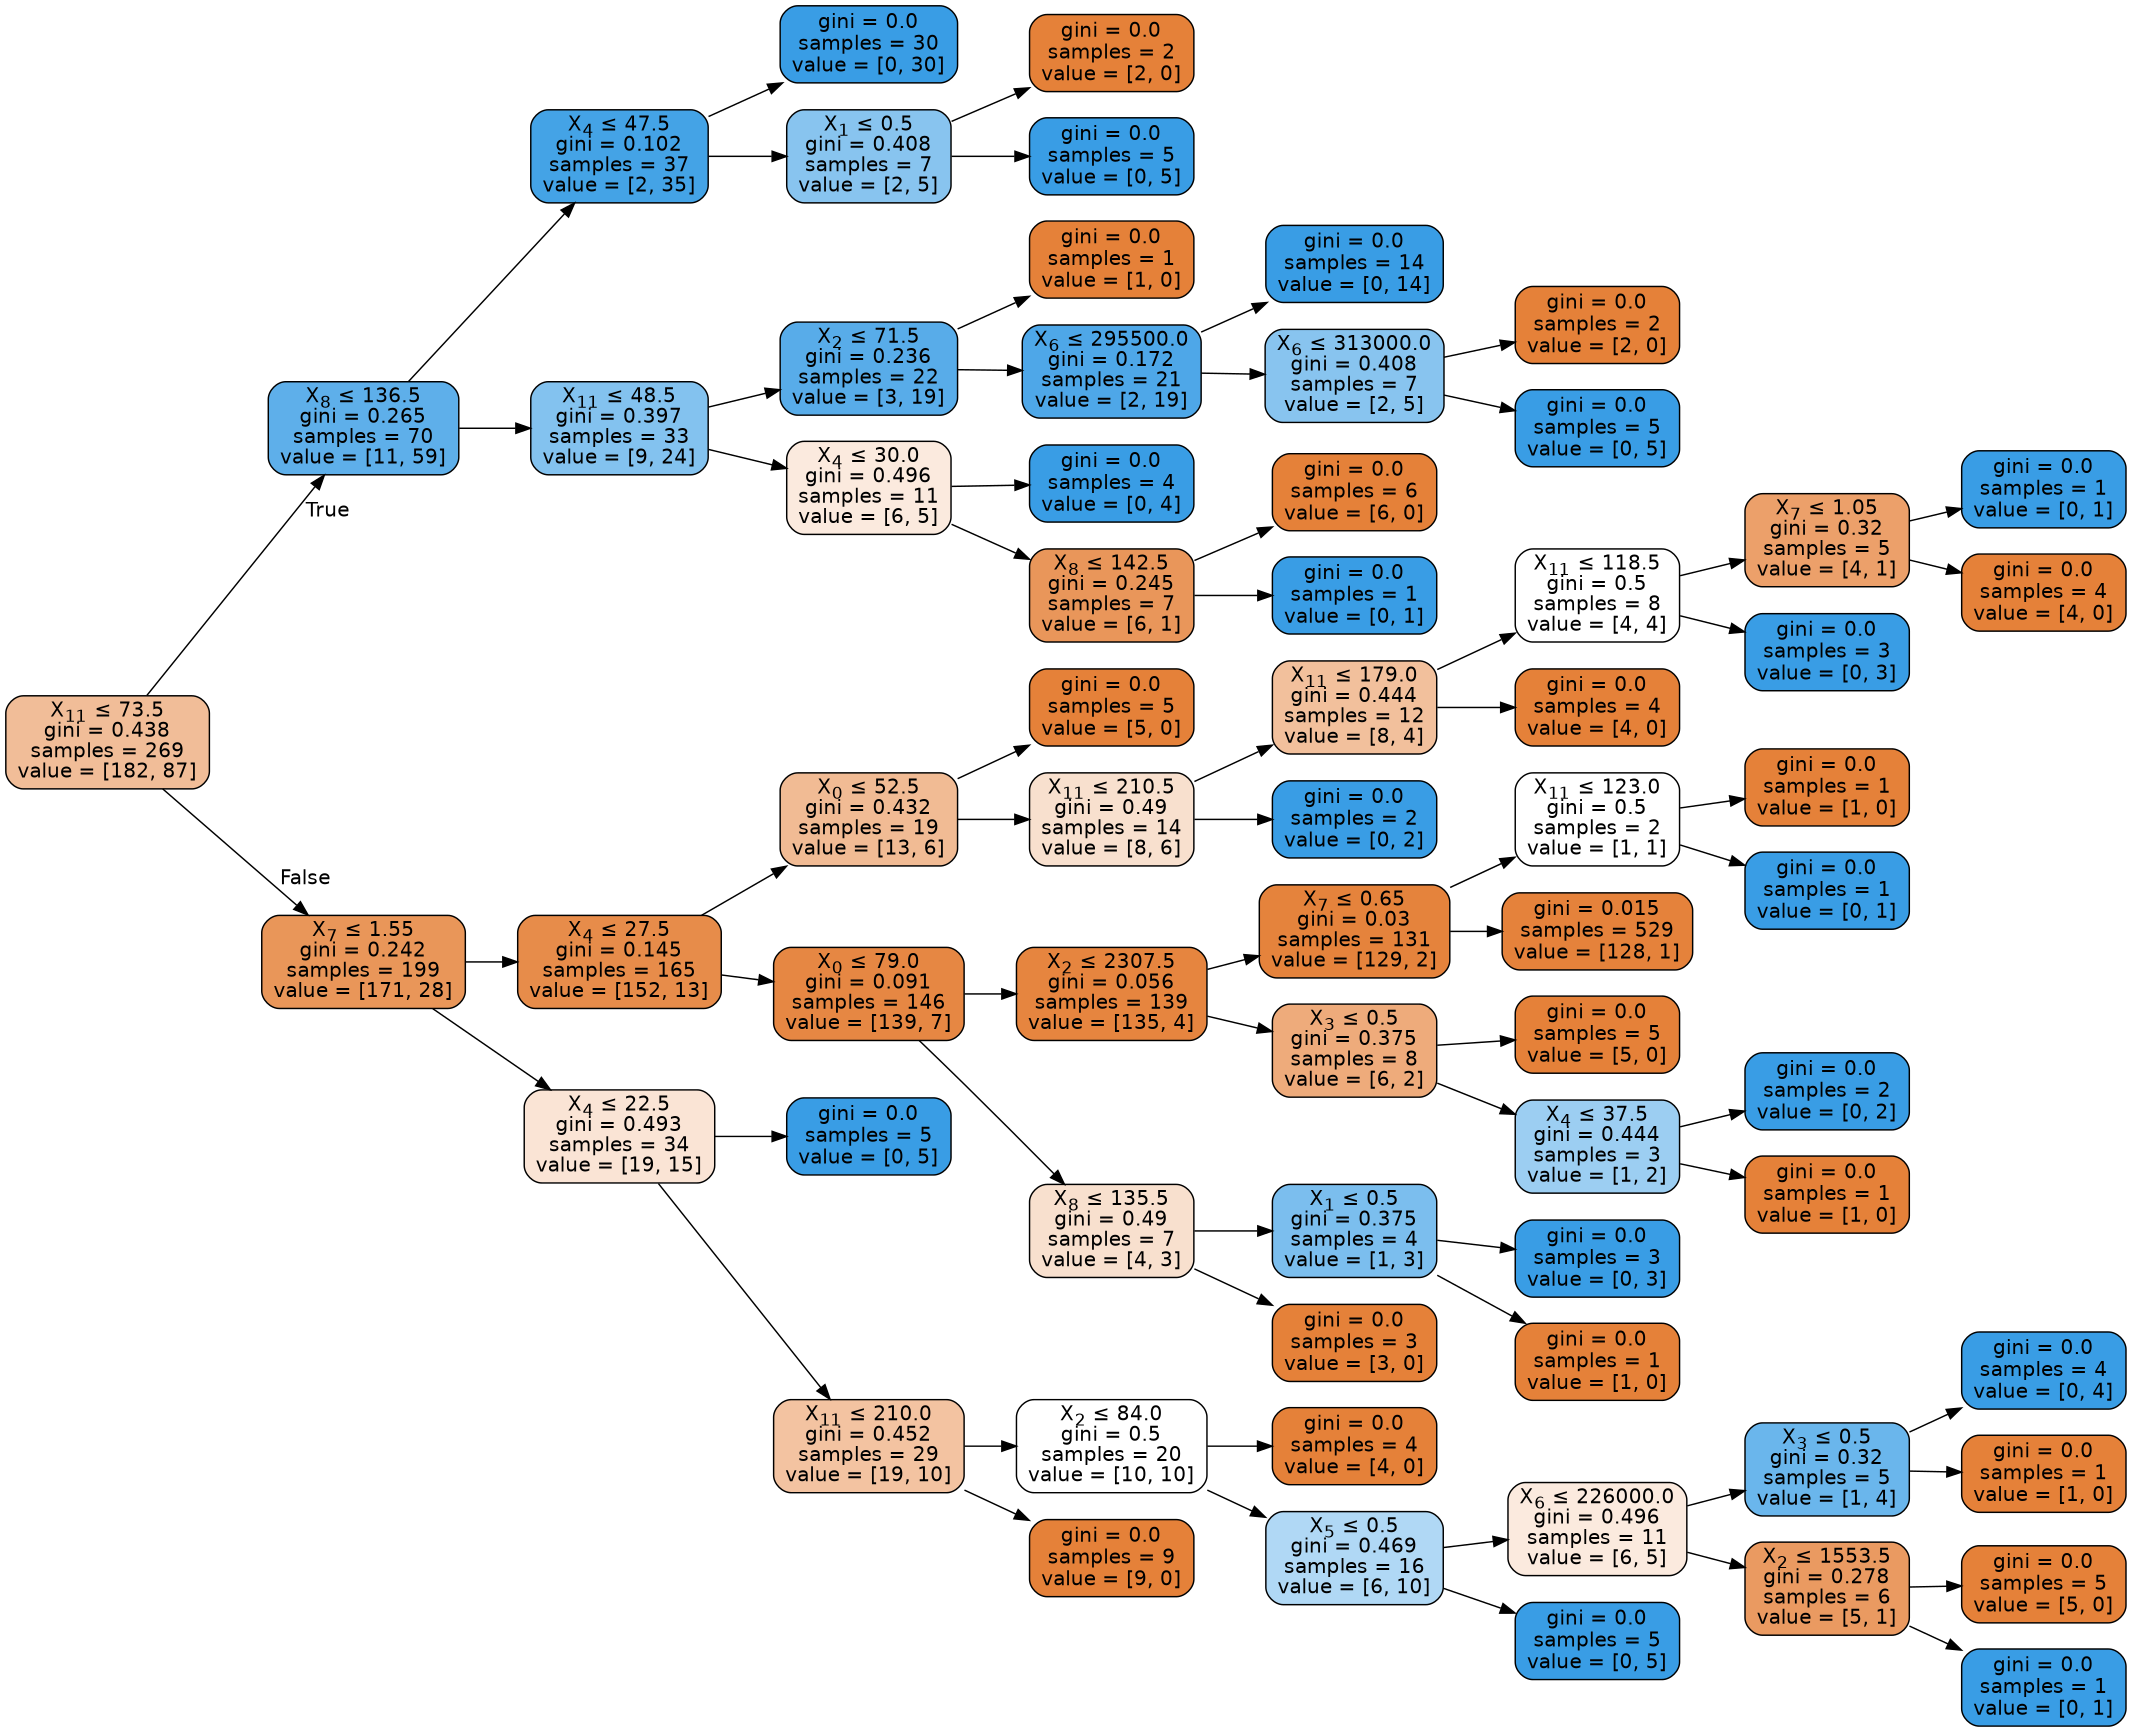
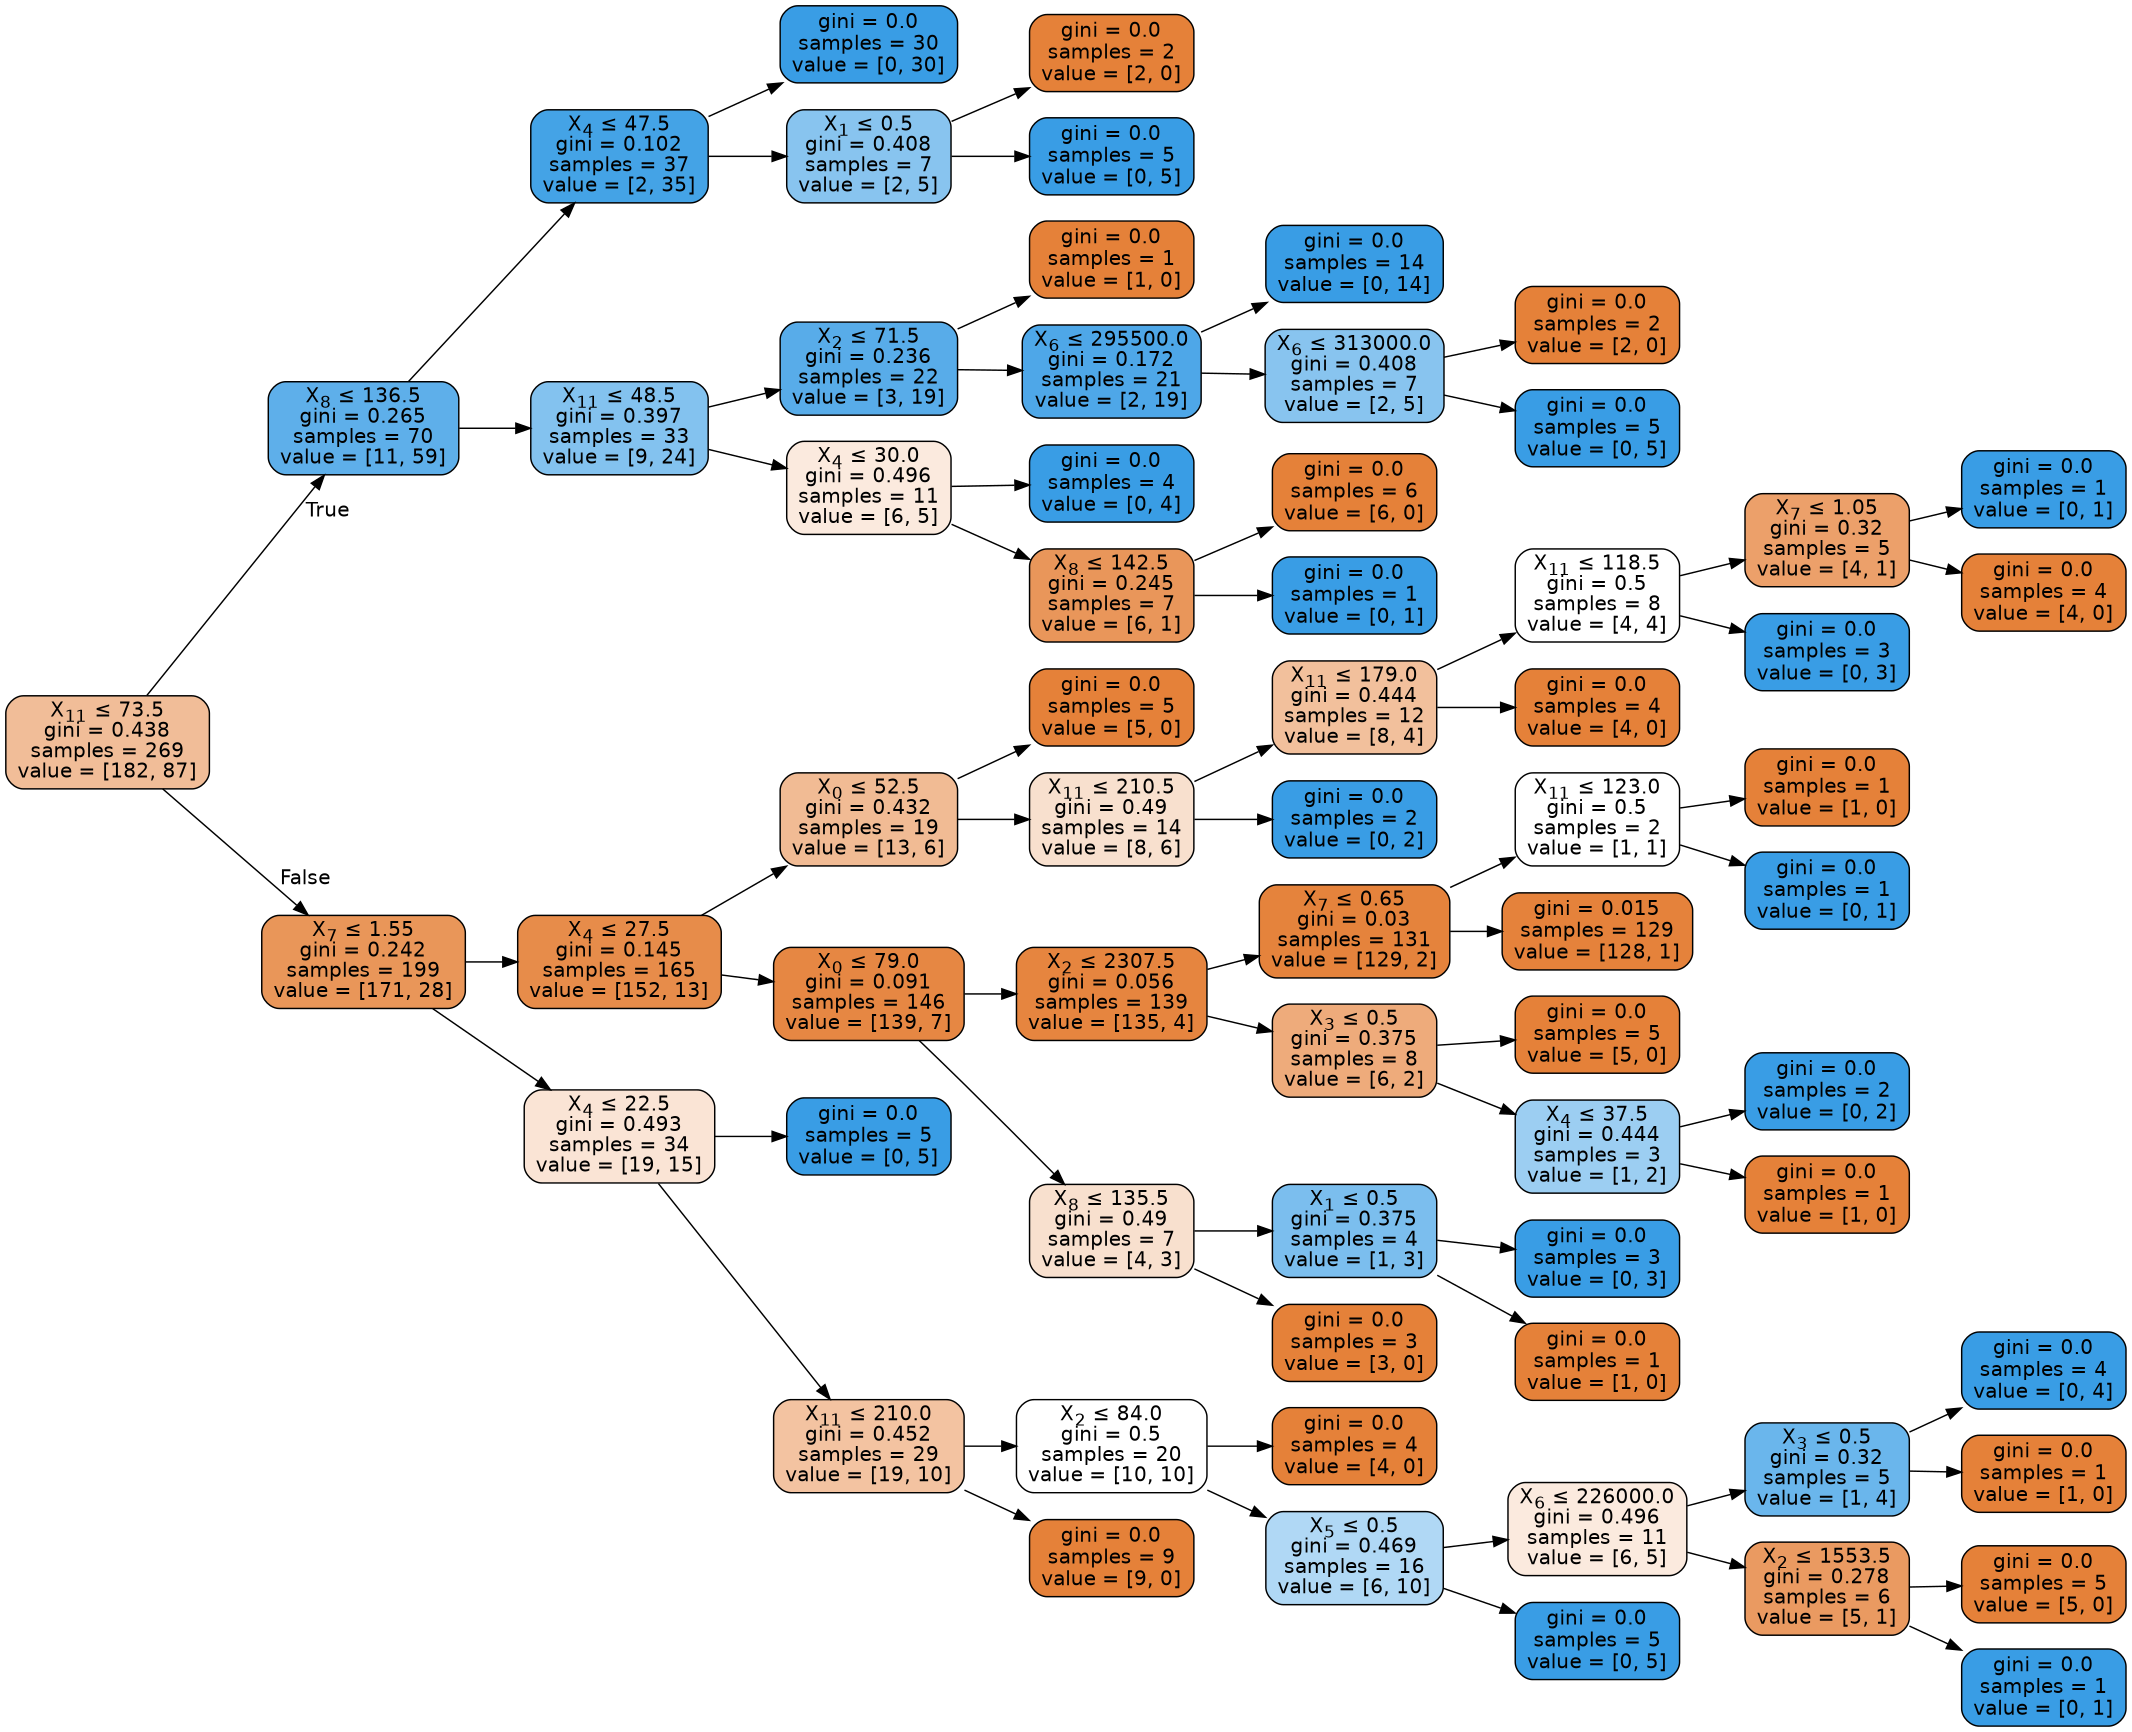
node "gini = 0.015": text "samples = 529" -> "samples = 129"
